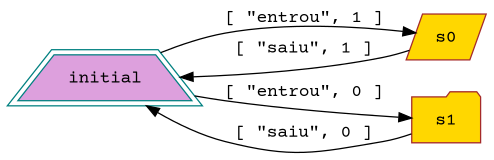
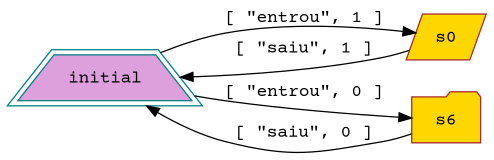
node "s1": label "s1" -> "s6"
